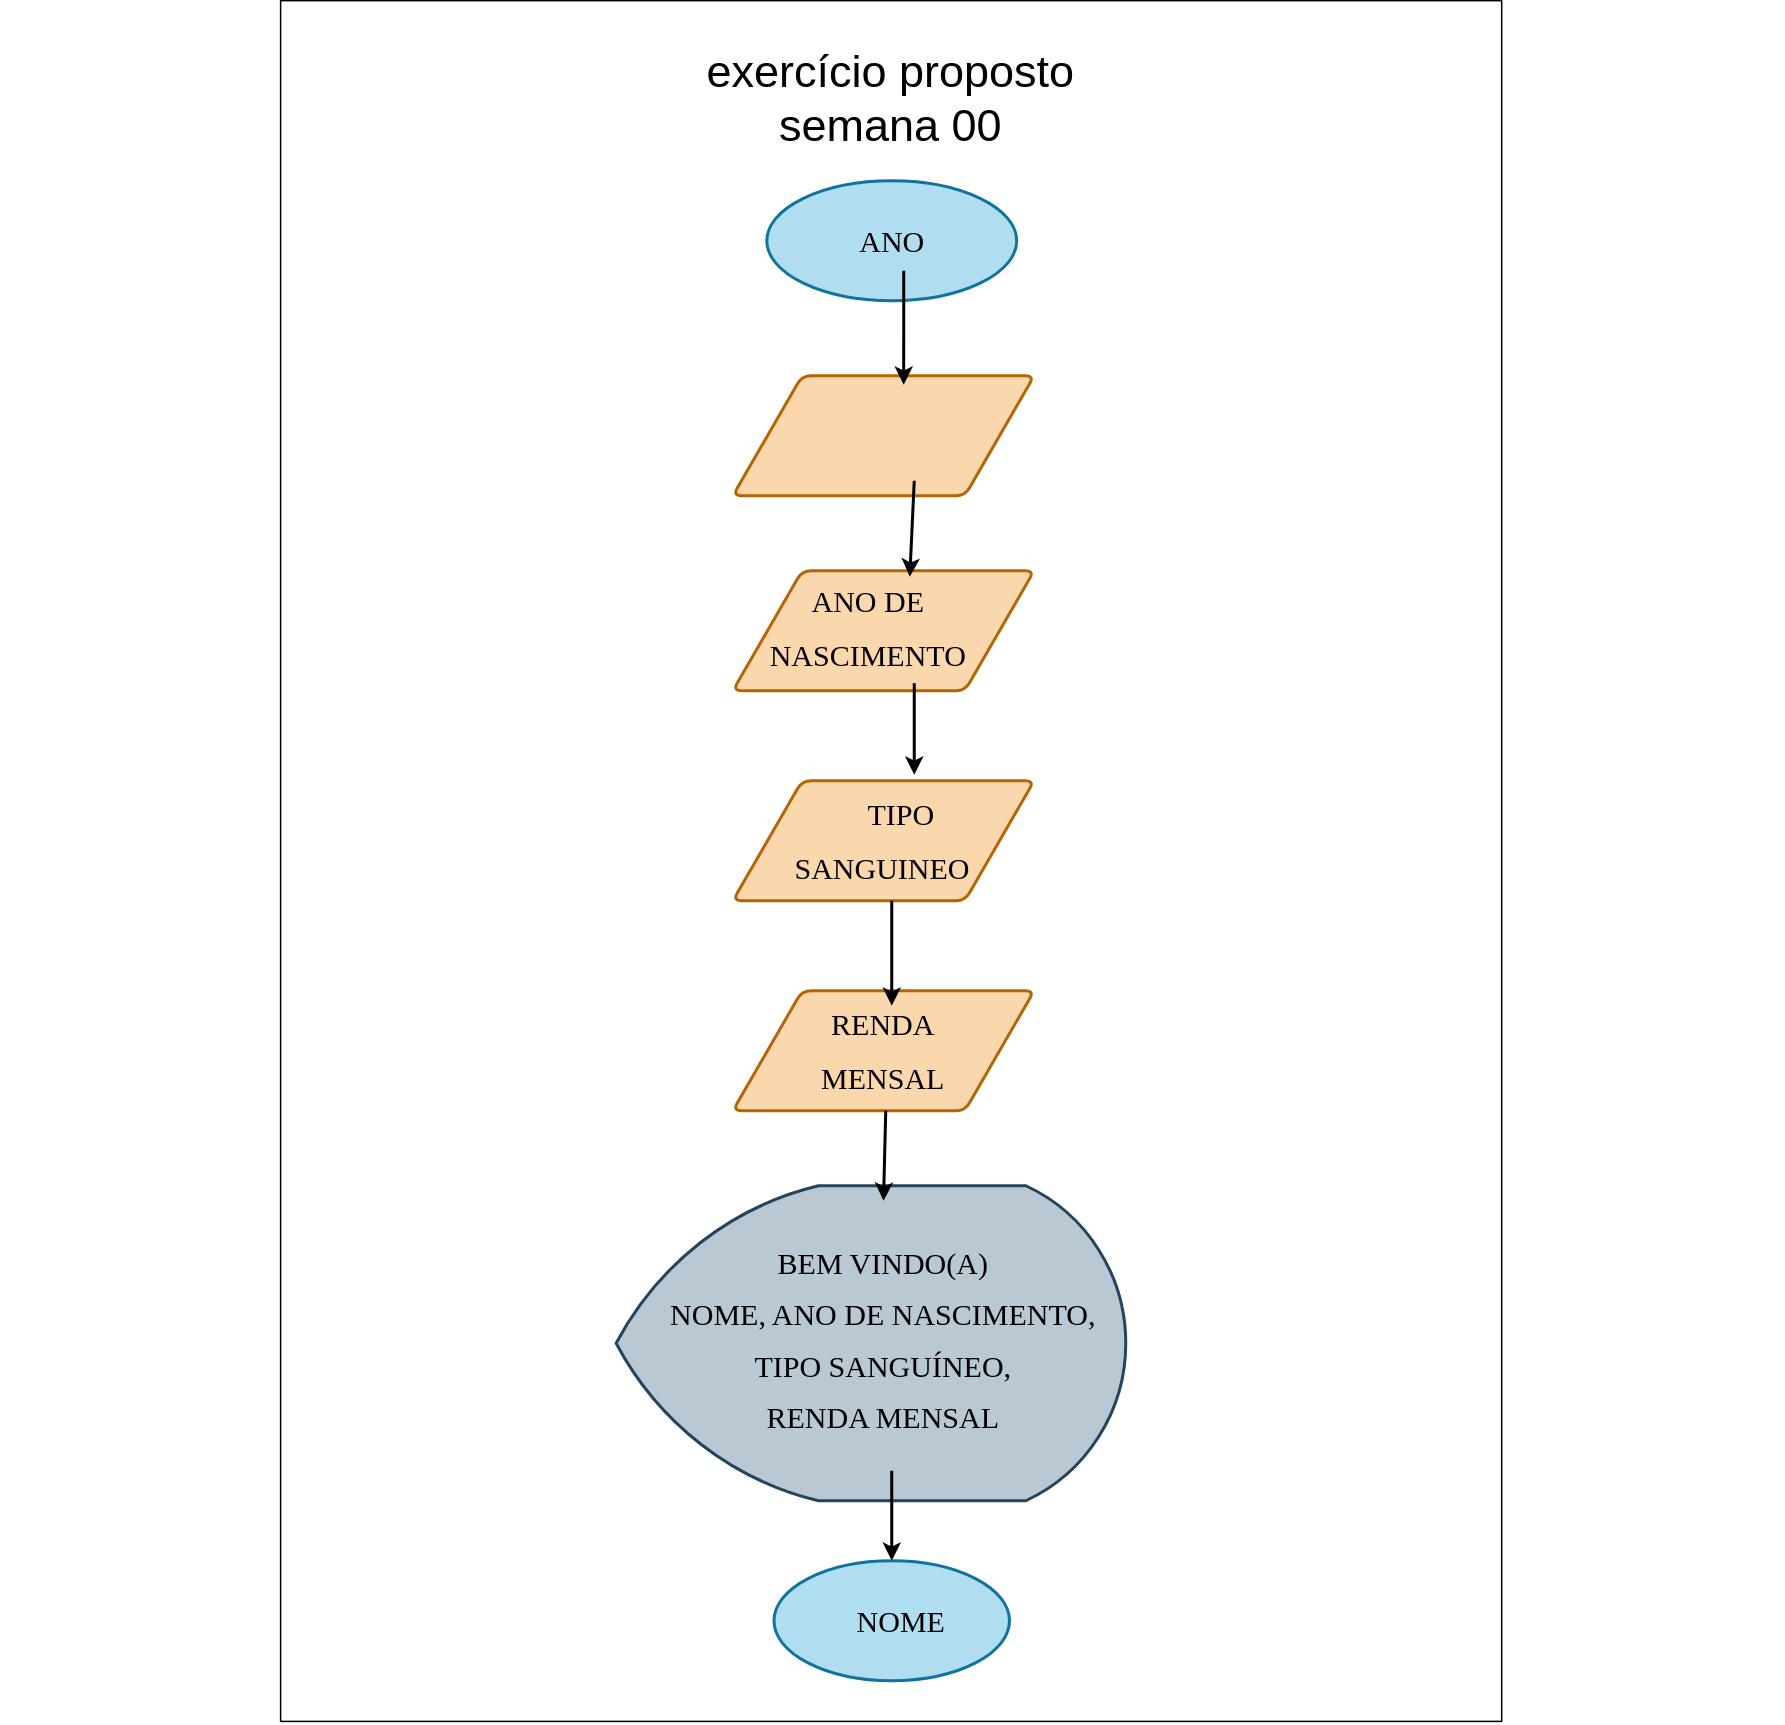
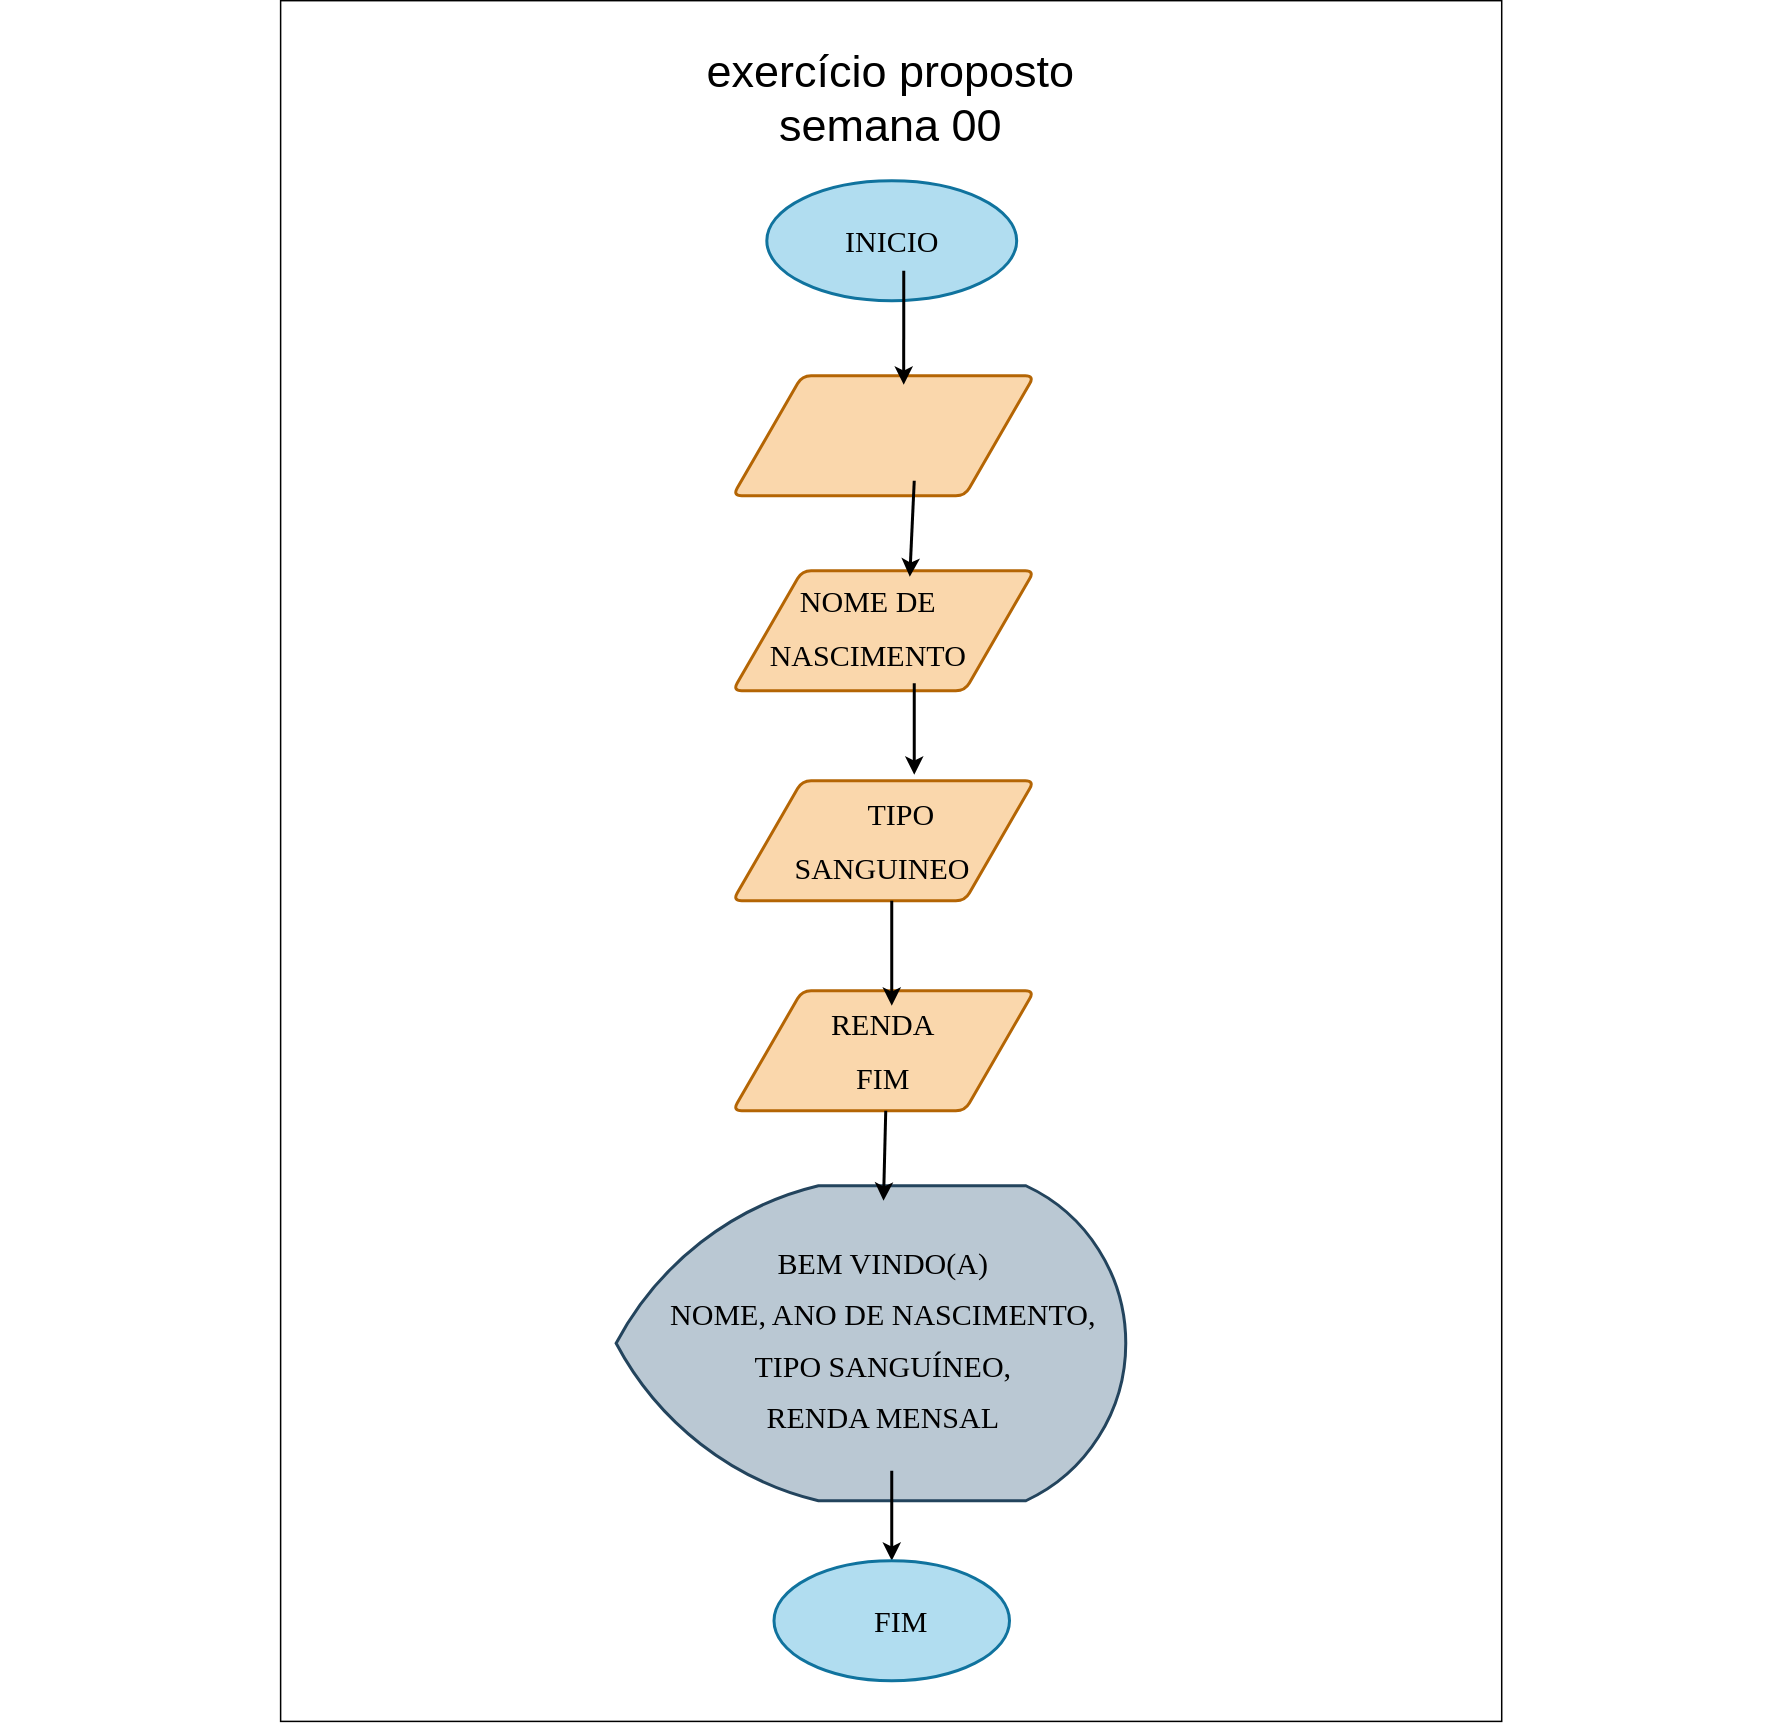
node "ANO": label "ANO" -> "INICIO"
node "ANO DE NASCIMENTO": label "ANO DE NASCIMENTO" -> "NOME DE NASCIMENTO"
node "RENDA MENSAL": label "RENDA MENSAL" -> "RENDA FIM"
node "NOME": label "NOME" -> "FIM"
